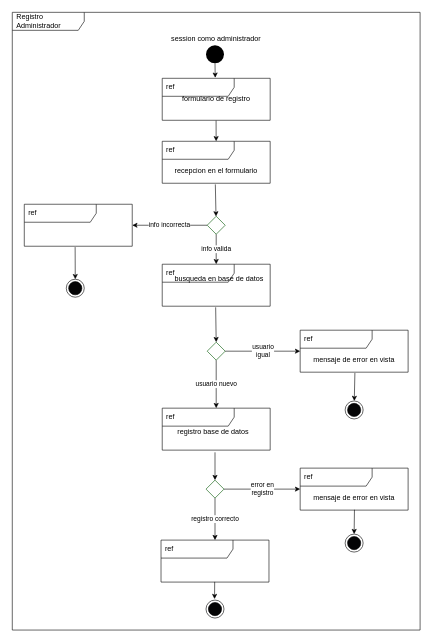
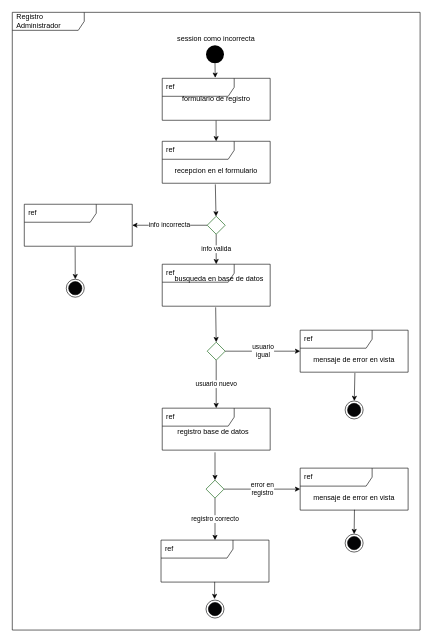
node "session como administrador": label "session como administrador" -> "session como incorrecta"
